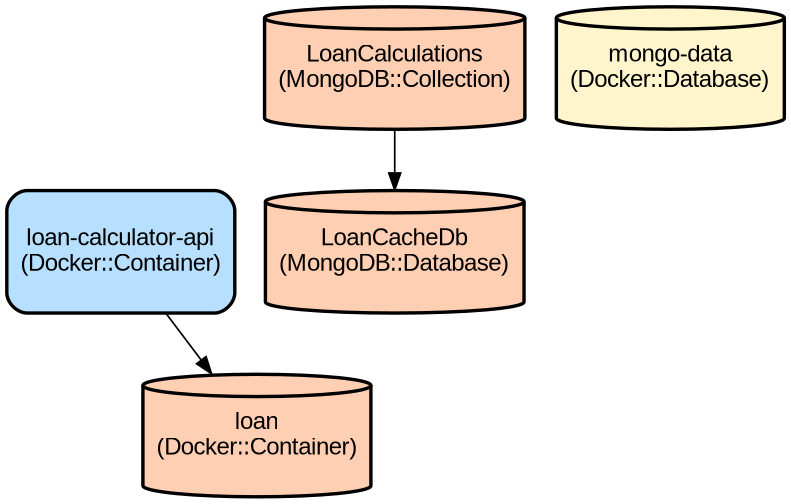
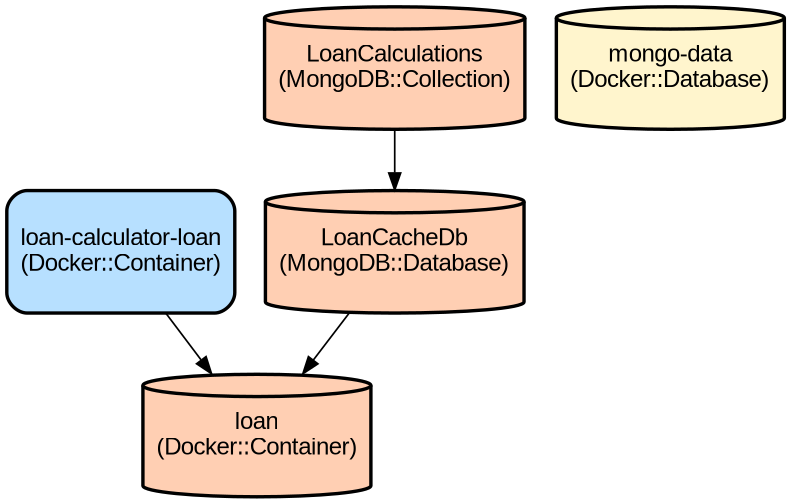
node "loan-calculator-api (Docker::Container)": label "loan-calculator-api (Docker::Container)" -> "loan-calculator-loan (Docker::Container)"
edge "LoanCacheDb (MongoDB::Database)" -> "loan (Docker::Container)": added
